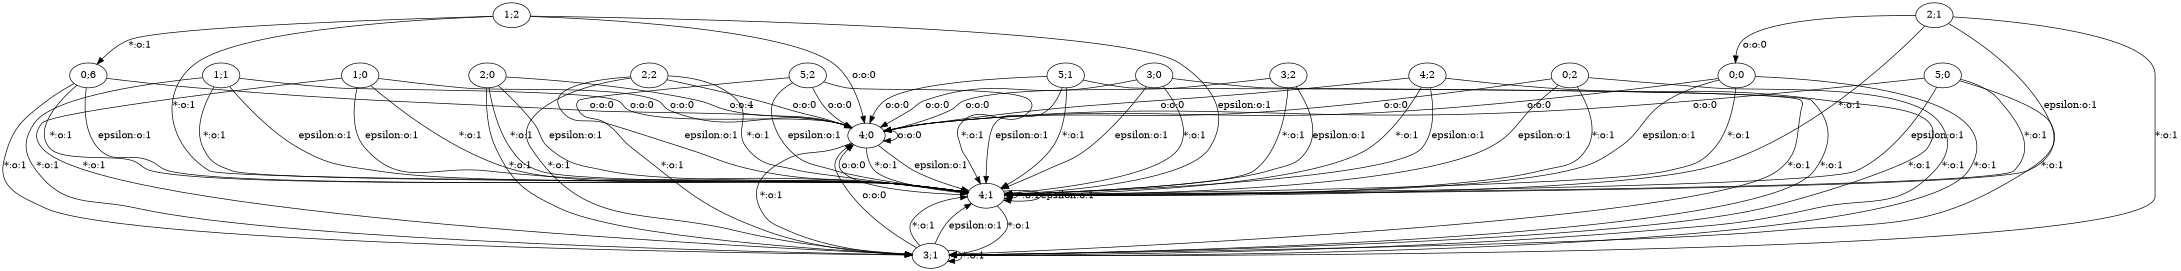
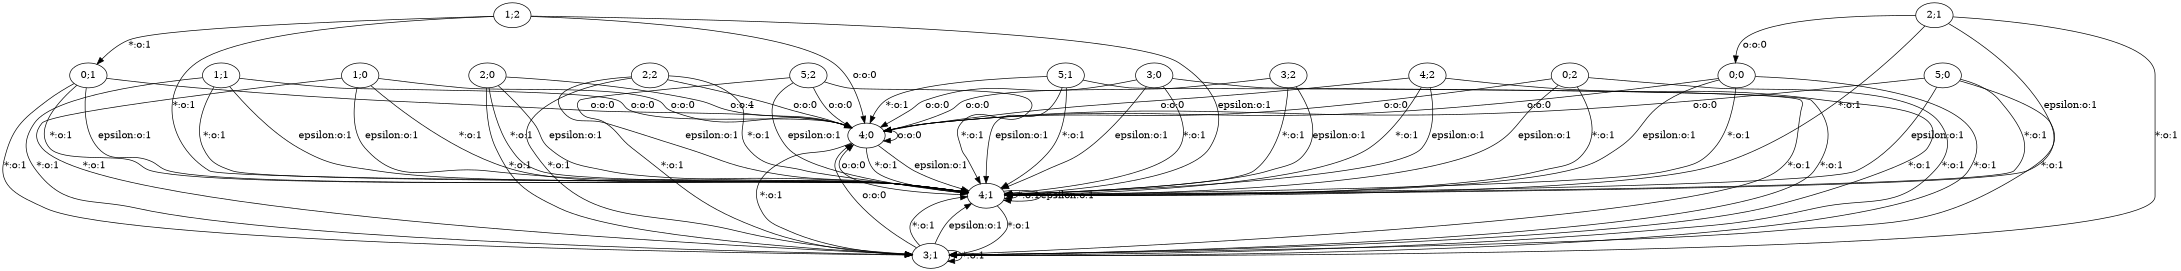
node "0;6": label "0;6" -> "0;1"
edge "5;1" -> "4;0": label "o:o:0" -> "*:o:1"
